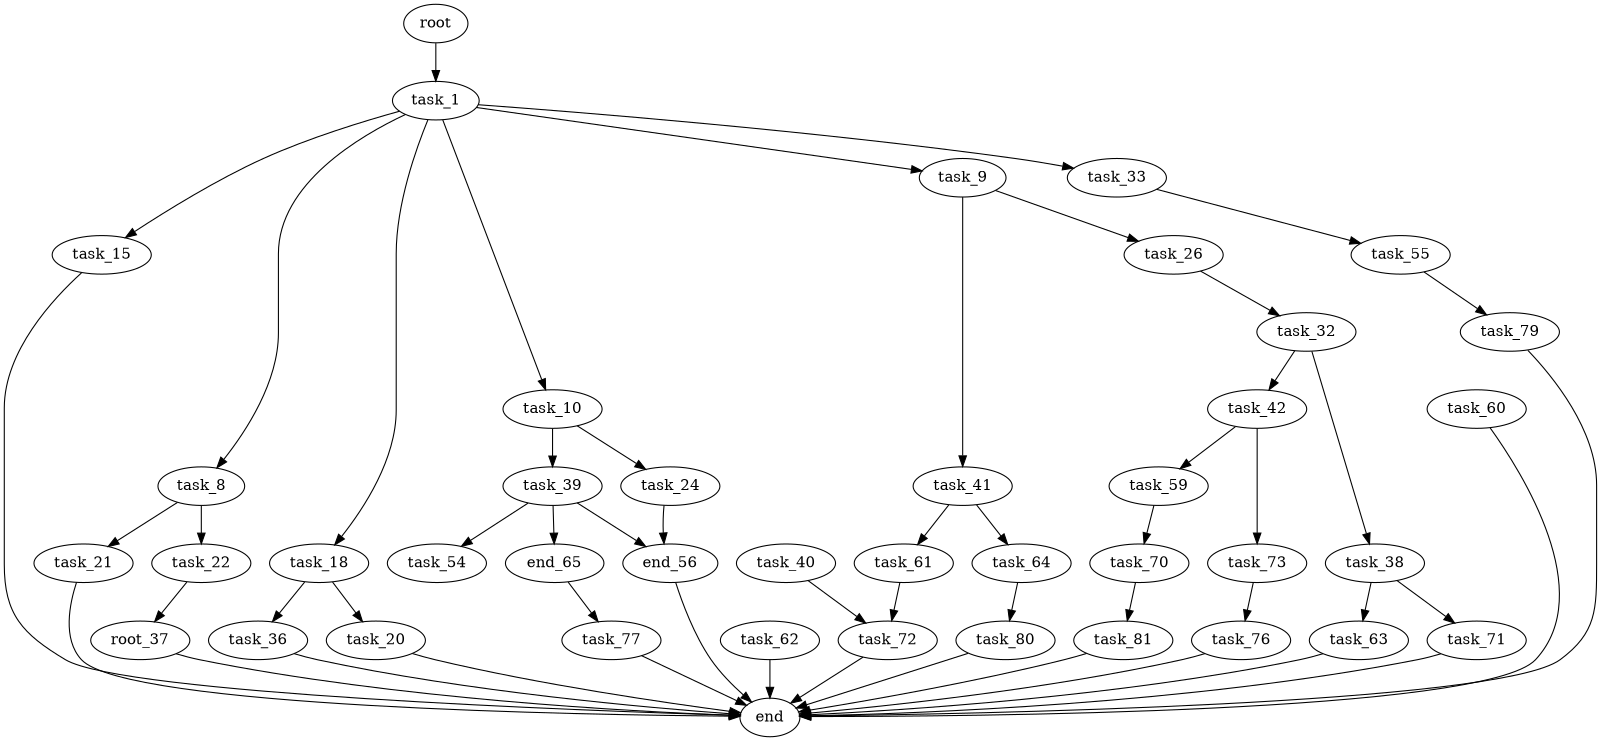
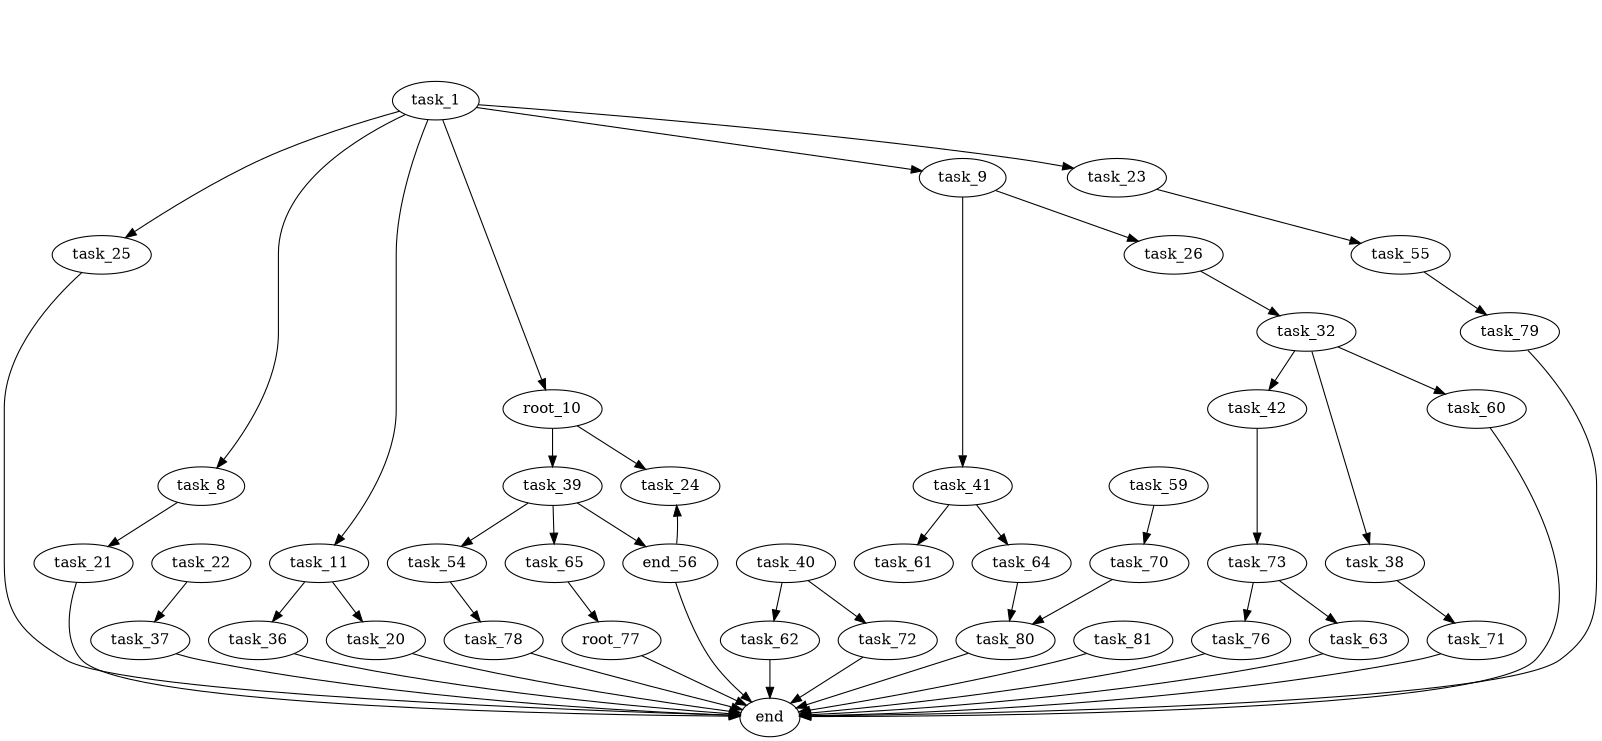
node "root": removed
node "task_33": label "task_33" -> "task_23"
node "task_15": label "task_15" -> "task_25"
edge "task_32" -> "task_60": added
node "task_10": label "task_10" -> "root_10"
edge "task_42" -> "task_59": removed
edge "task_8" -> "task_22": removed
edge "task_24" -> "end_56": reversed
node "task_18": label "task_18" -> "task_11"
node "end_65": label "end_65" -> "task_65"
edge "task_40" -> "task_62": added
edge "task_61" -> "task_72": removed
edge "task_70" -> "task_81": now "task_70" -> "task_80"
edge "task_38" -> "task_63": now "task_73" -> "task_63"
node "root_37": label "root_37" -> "task_37"
node "task_78": added
node "task_77": label "task_77" -> "root_77"
